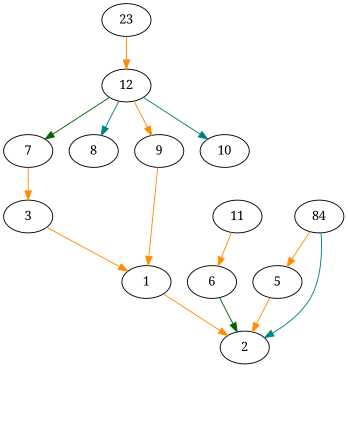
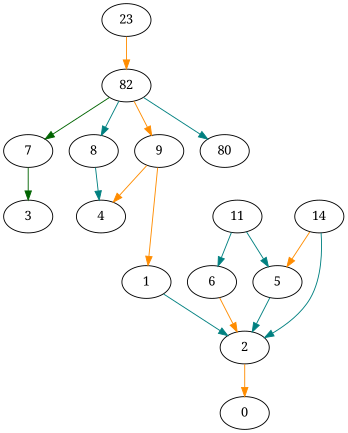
node "12": label "12" -> "82"
node "10": label "10" -> "80"
edge "7" -> "3": color darkorange -> darkgreen
node "4": added
node "84": label "84" -> "14"
edge "11" -> "6": color darkorange -> teal
edge "11" -> "5": added
edge "3" -> "1": removed
edge "6" -> "2": color darkgreen -> darkorange
edge "5" -> "2": color darkorange -> teal
edge "1" -> "2": color darkorange -> teal
node "0": added
